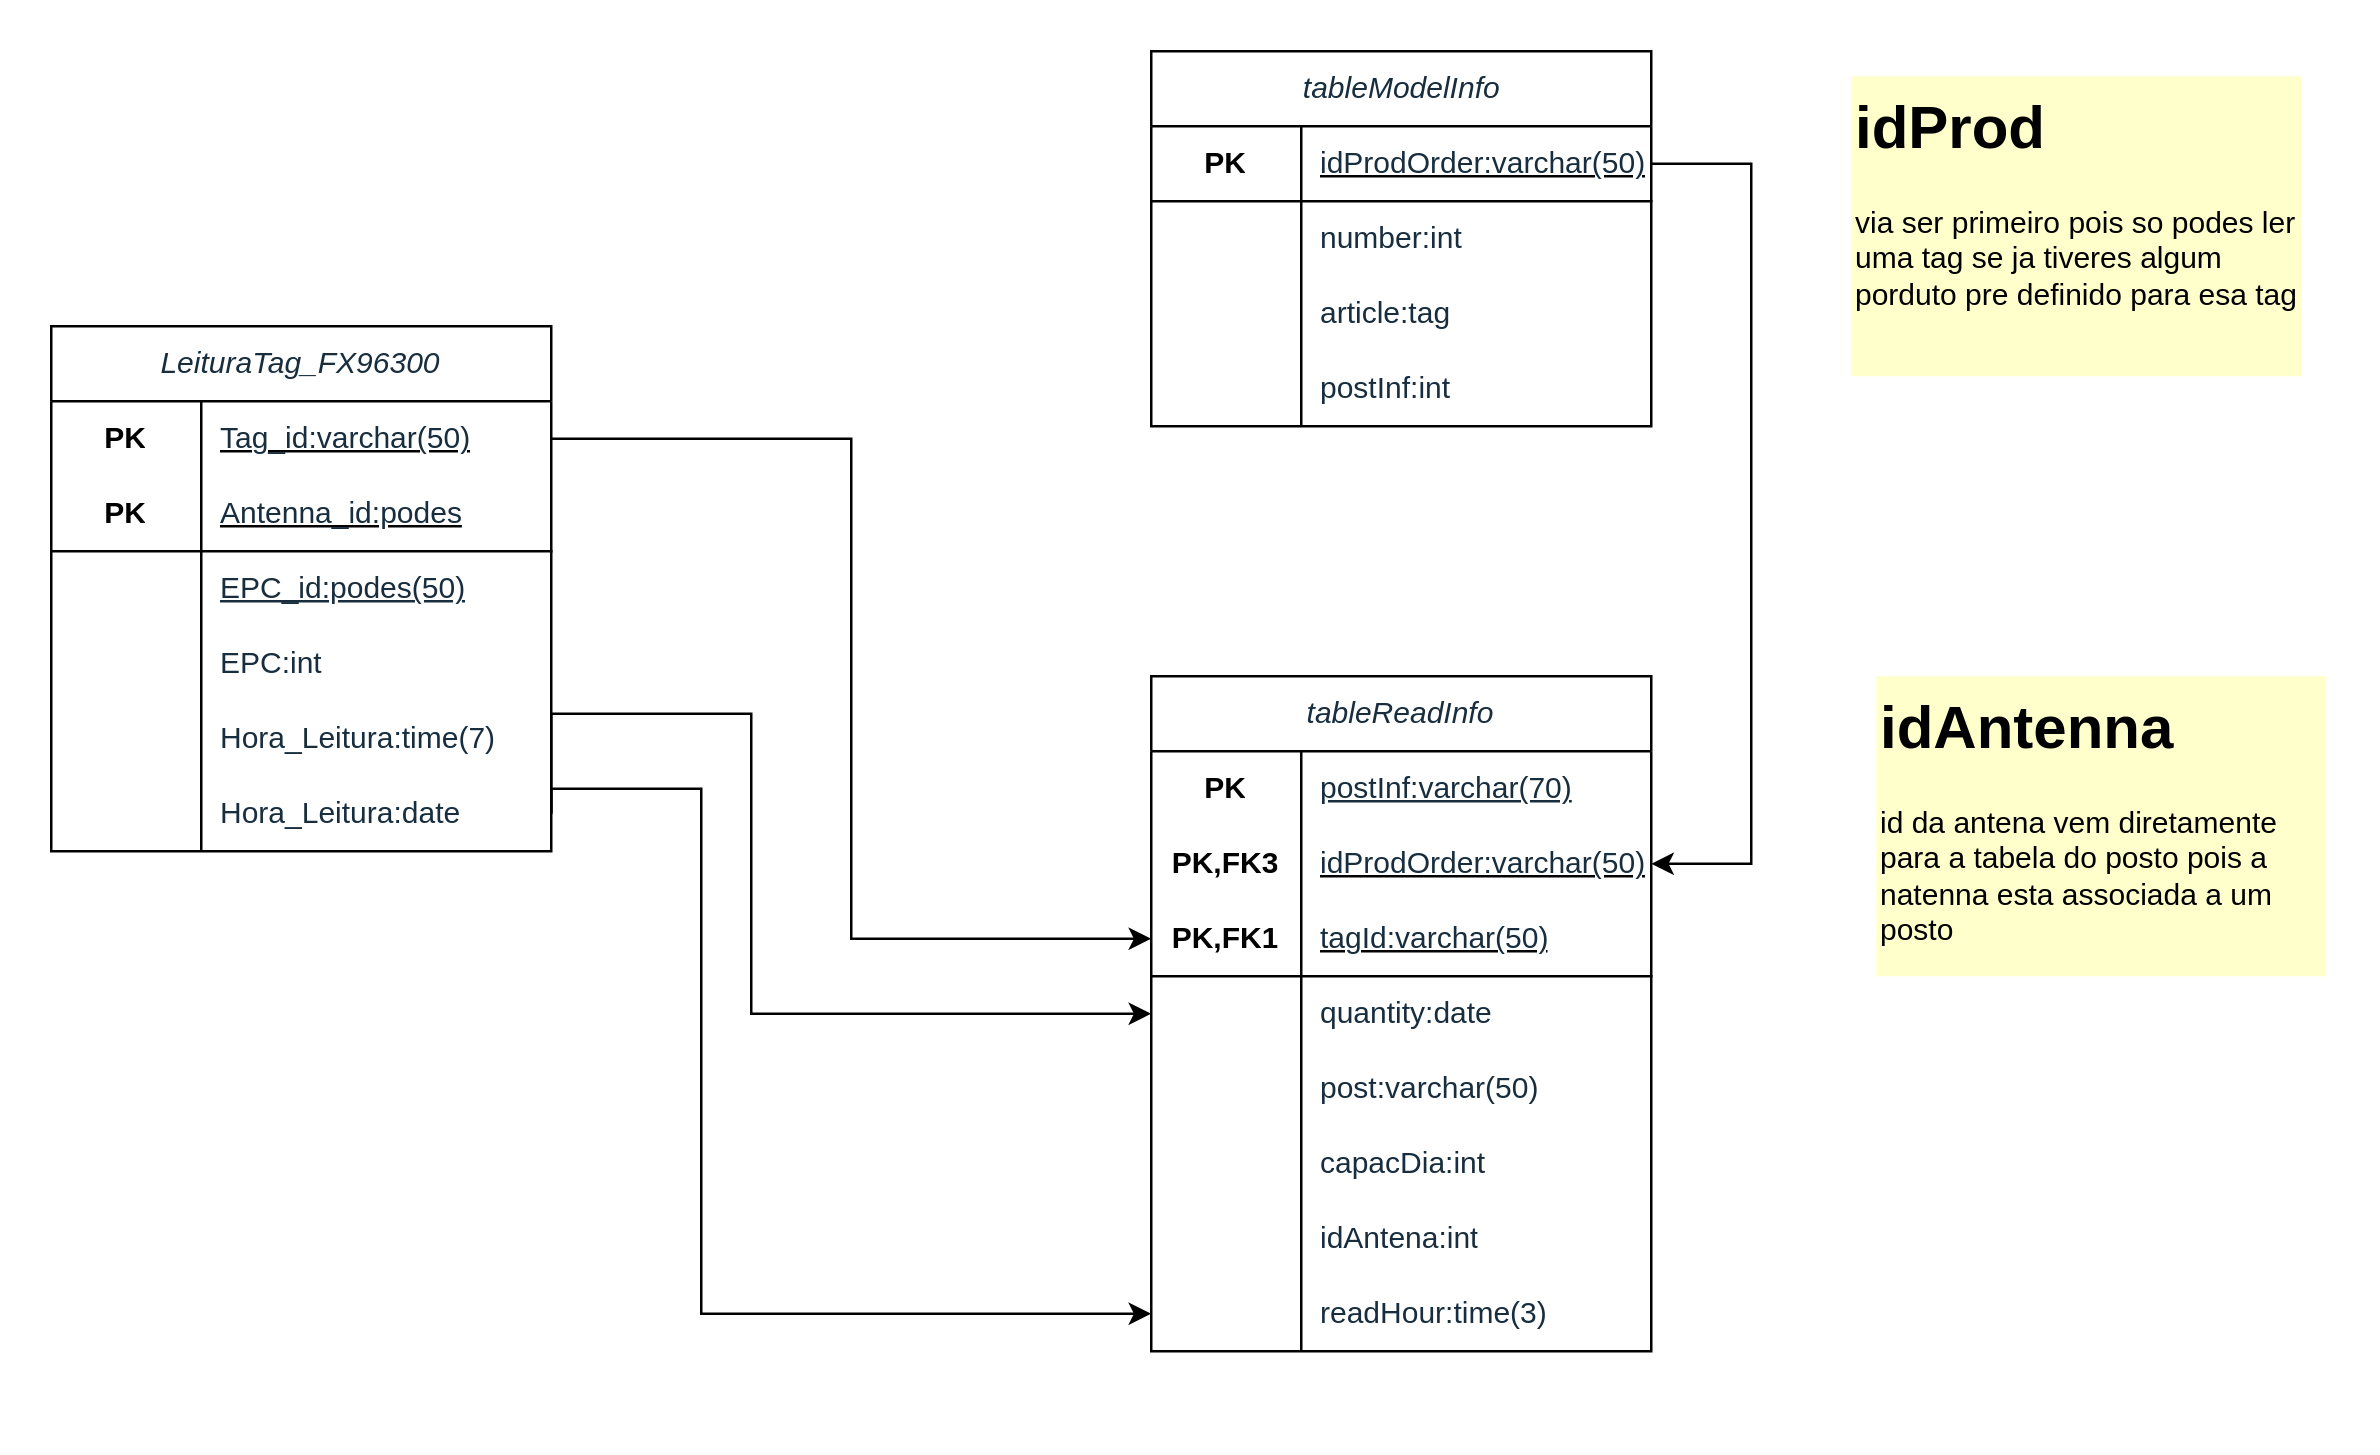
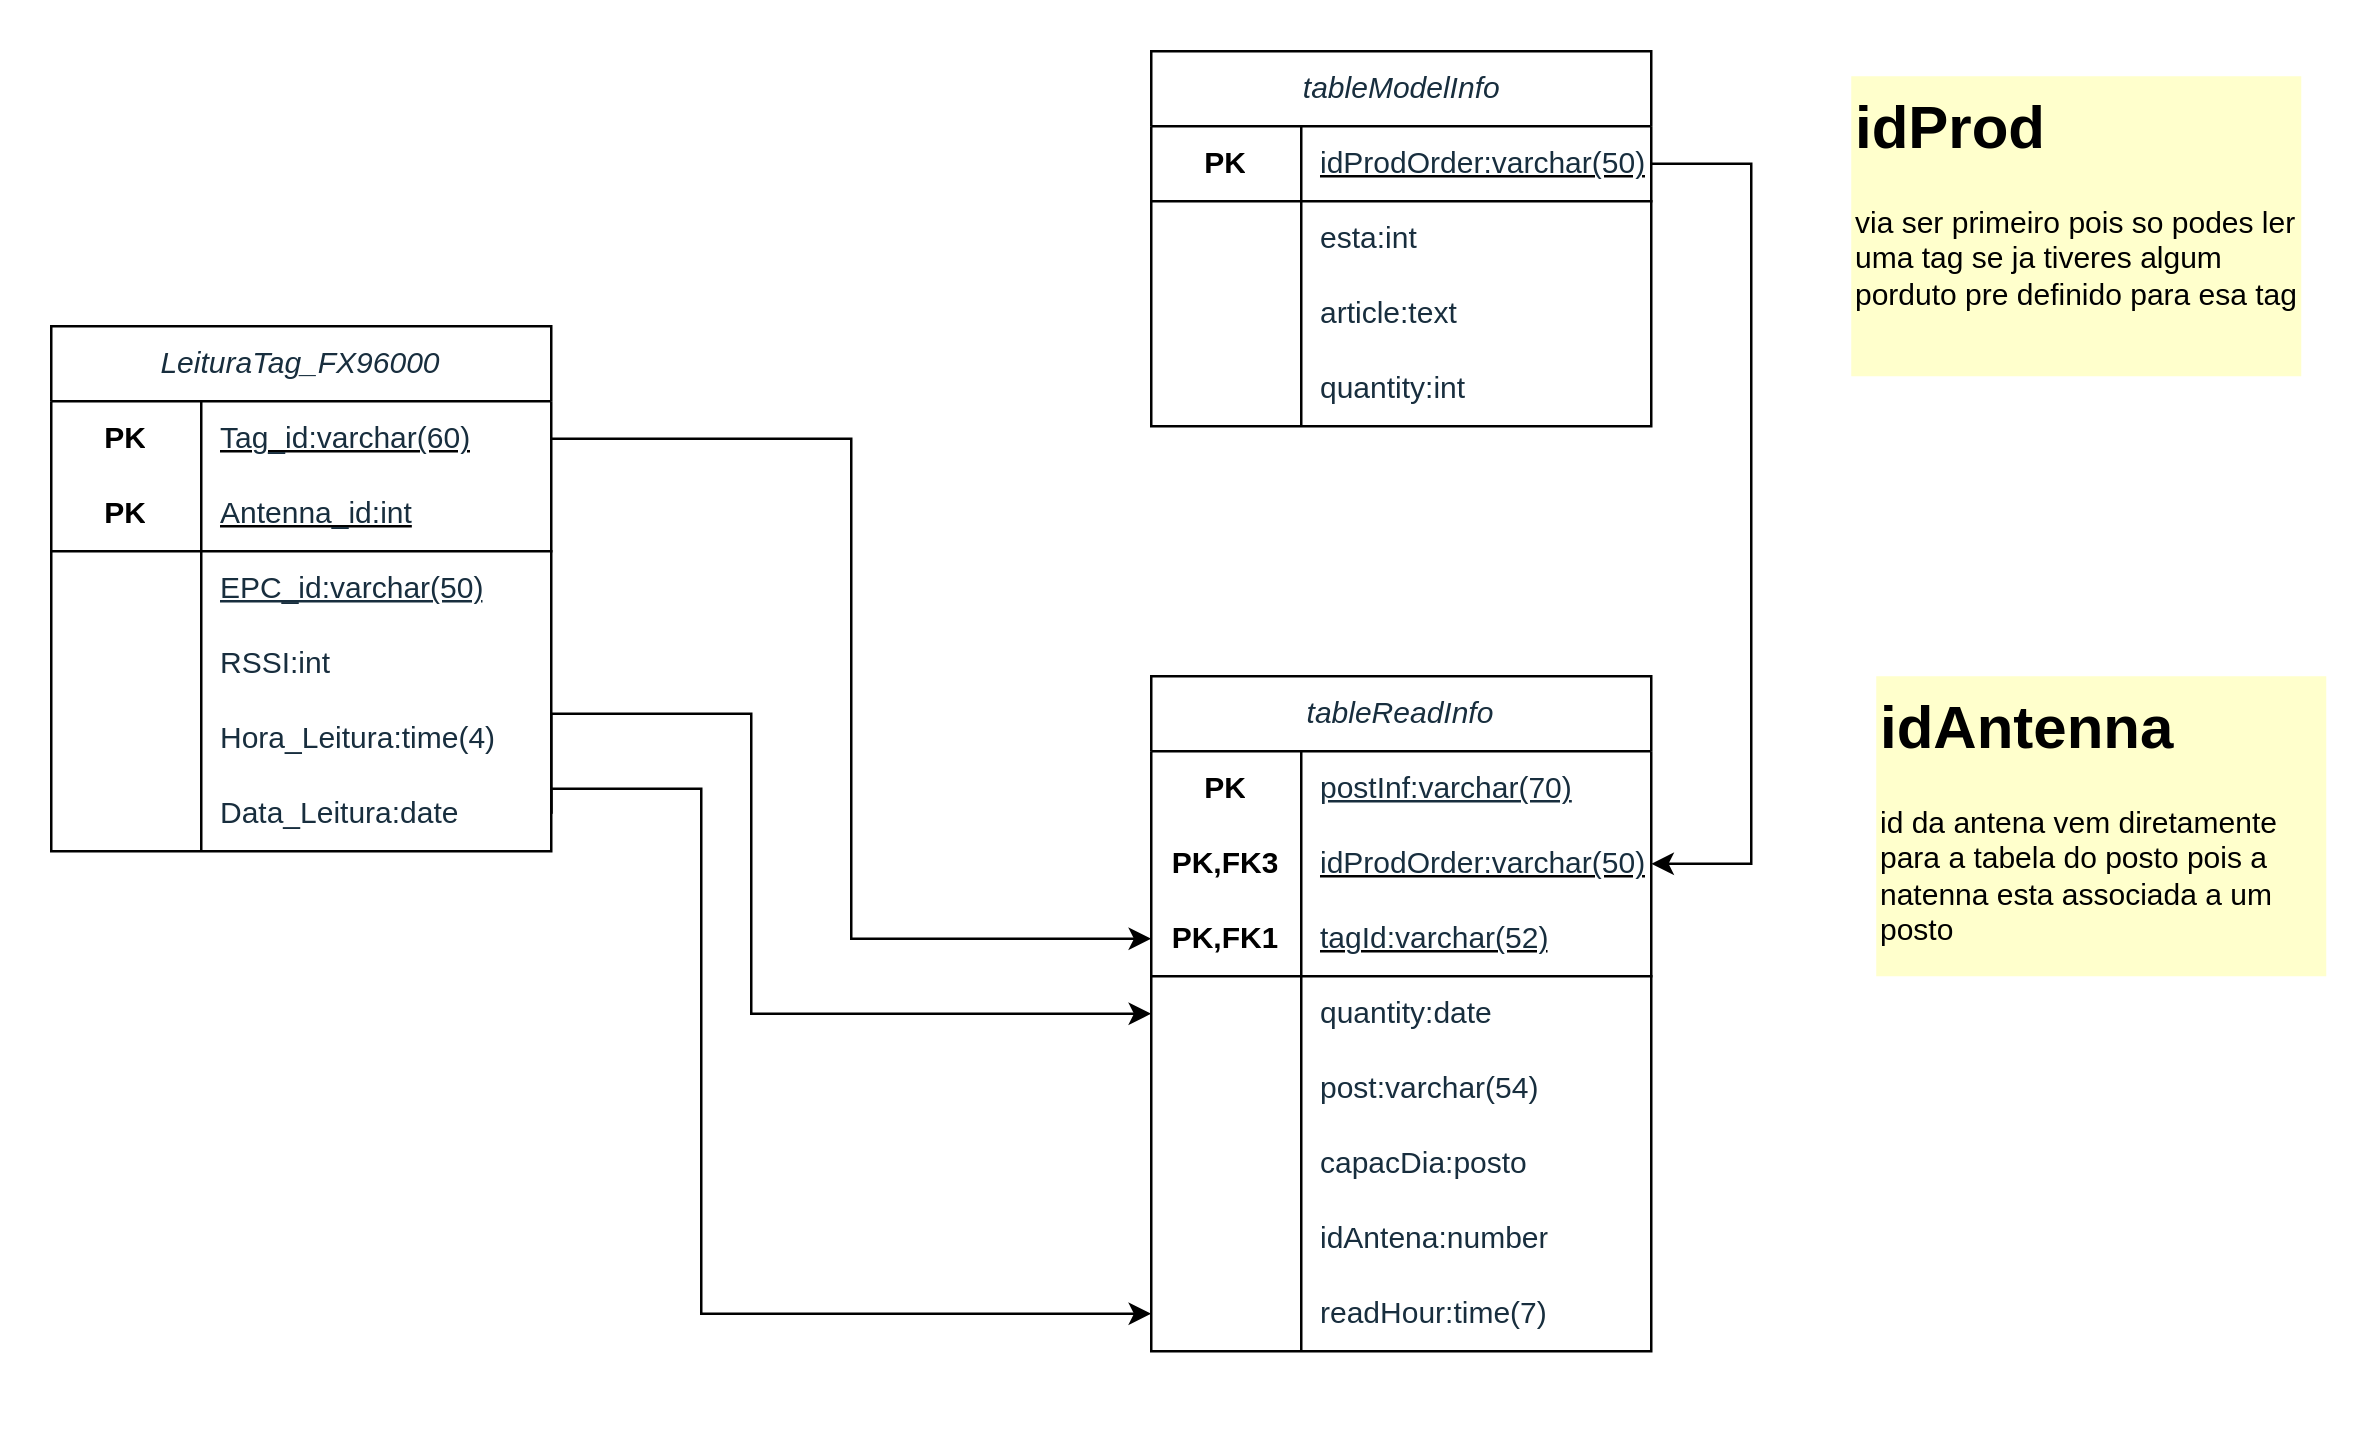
node "number:int": label "number:int" -> "esta:int"
node "article:tag": label "article:tag" -> "article:text"
node "LeituraTag_FX96300": label "LeituraTag_FX96300" -> "LeituraTag_FX96000"
node "postInf:int": label "postInf:int" -> "quantity:int"
node "Tag_id:varchar(50)": label "Tag_id:varchar(50)" -> "Tag_id:varchar(60)"
node "Antenna_id:podes": label "Antenna_id:podes" -> "Antenna_id:int"
node "EPC_id:podes(50)": label "EPC_id:podes(50)" -> "EPC_id:varchar(50)"
node "EPC:int": label "EPC:int" -> "RSSI:int"
node "Hora_Leitura:time(7)": label "Hora_Leitura:time(7)" -> "Hora_Leitura:time(4)"
node "Hora_Leitura:date": label "Hora_Leitura:date" -> "Data_Leitura:date"
node "tagId:varchar(50)": label "tagId:varchar(50)" -> "tagId:varchar(52)"
node "post:varchar(50)": label "post:varchar(50)" -> "post:varchar(54)"
node "capacDia:int": label "capacDia:int" -> "capacDia:posto"
node "idAntena:int": label "idAntena:int" -> "idAntena:number"
node "readHour:time(3)": label "readHour:time(3)" -> "readHour:time(7)"
